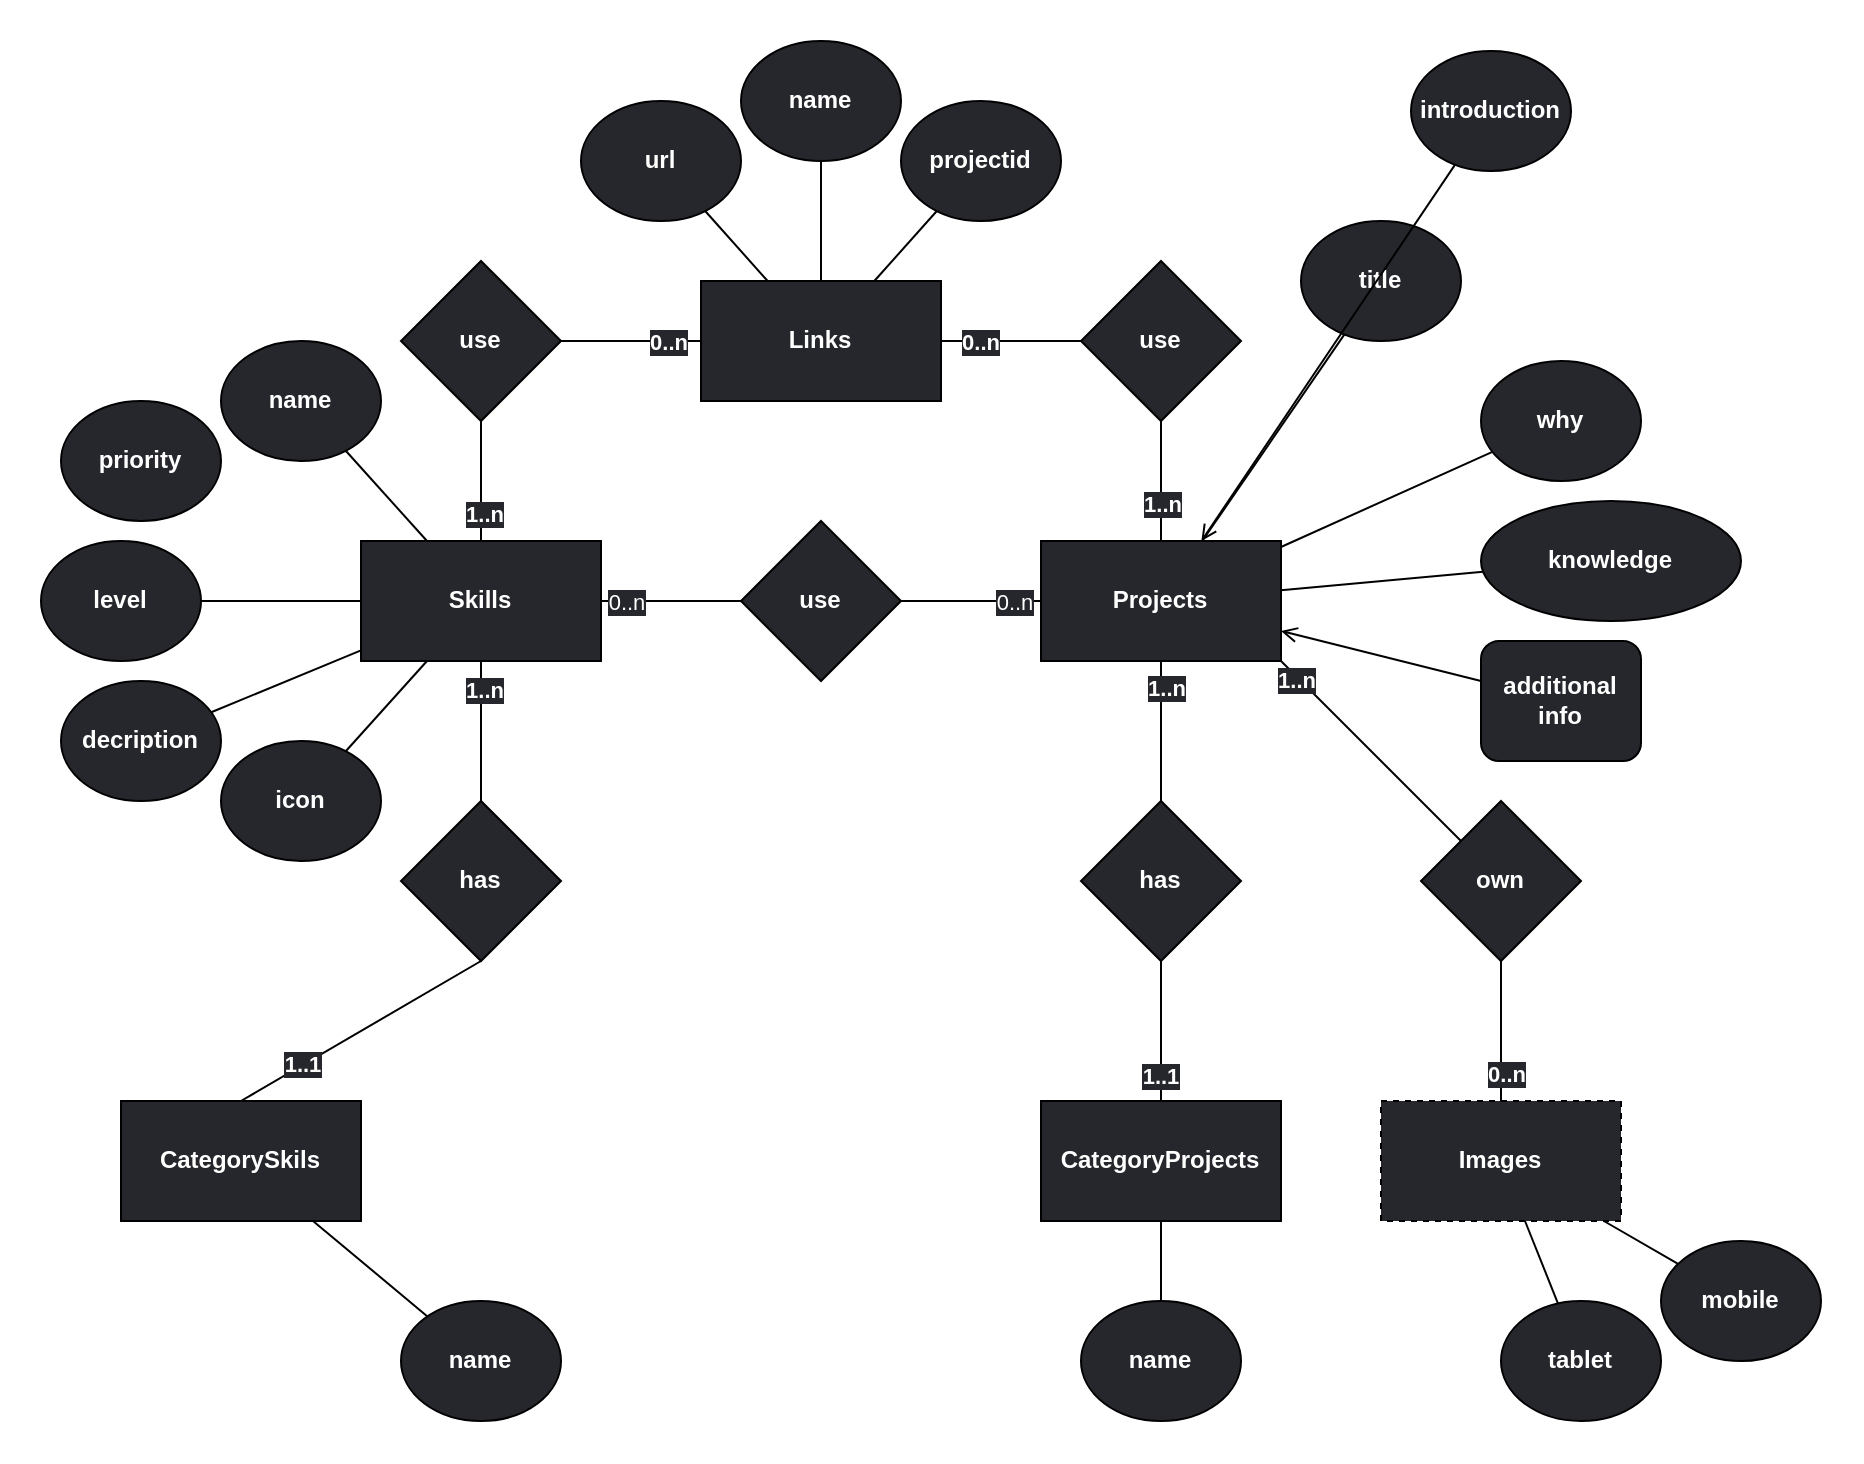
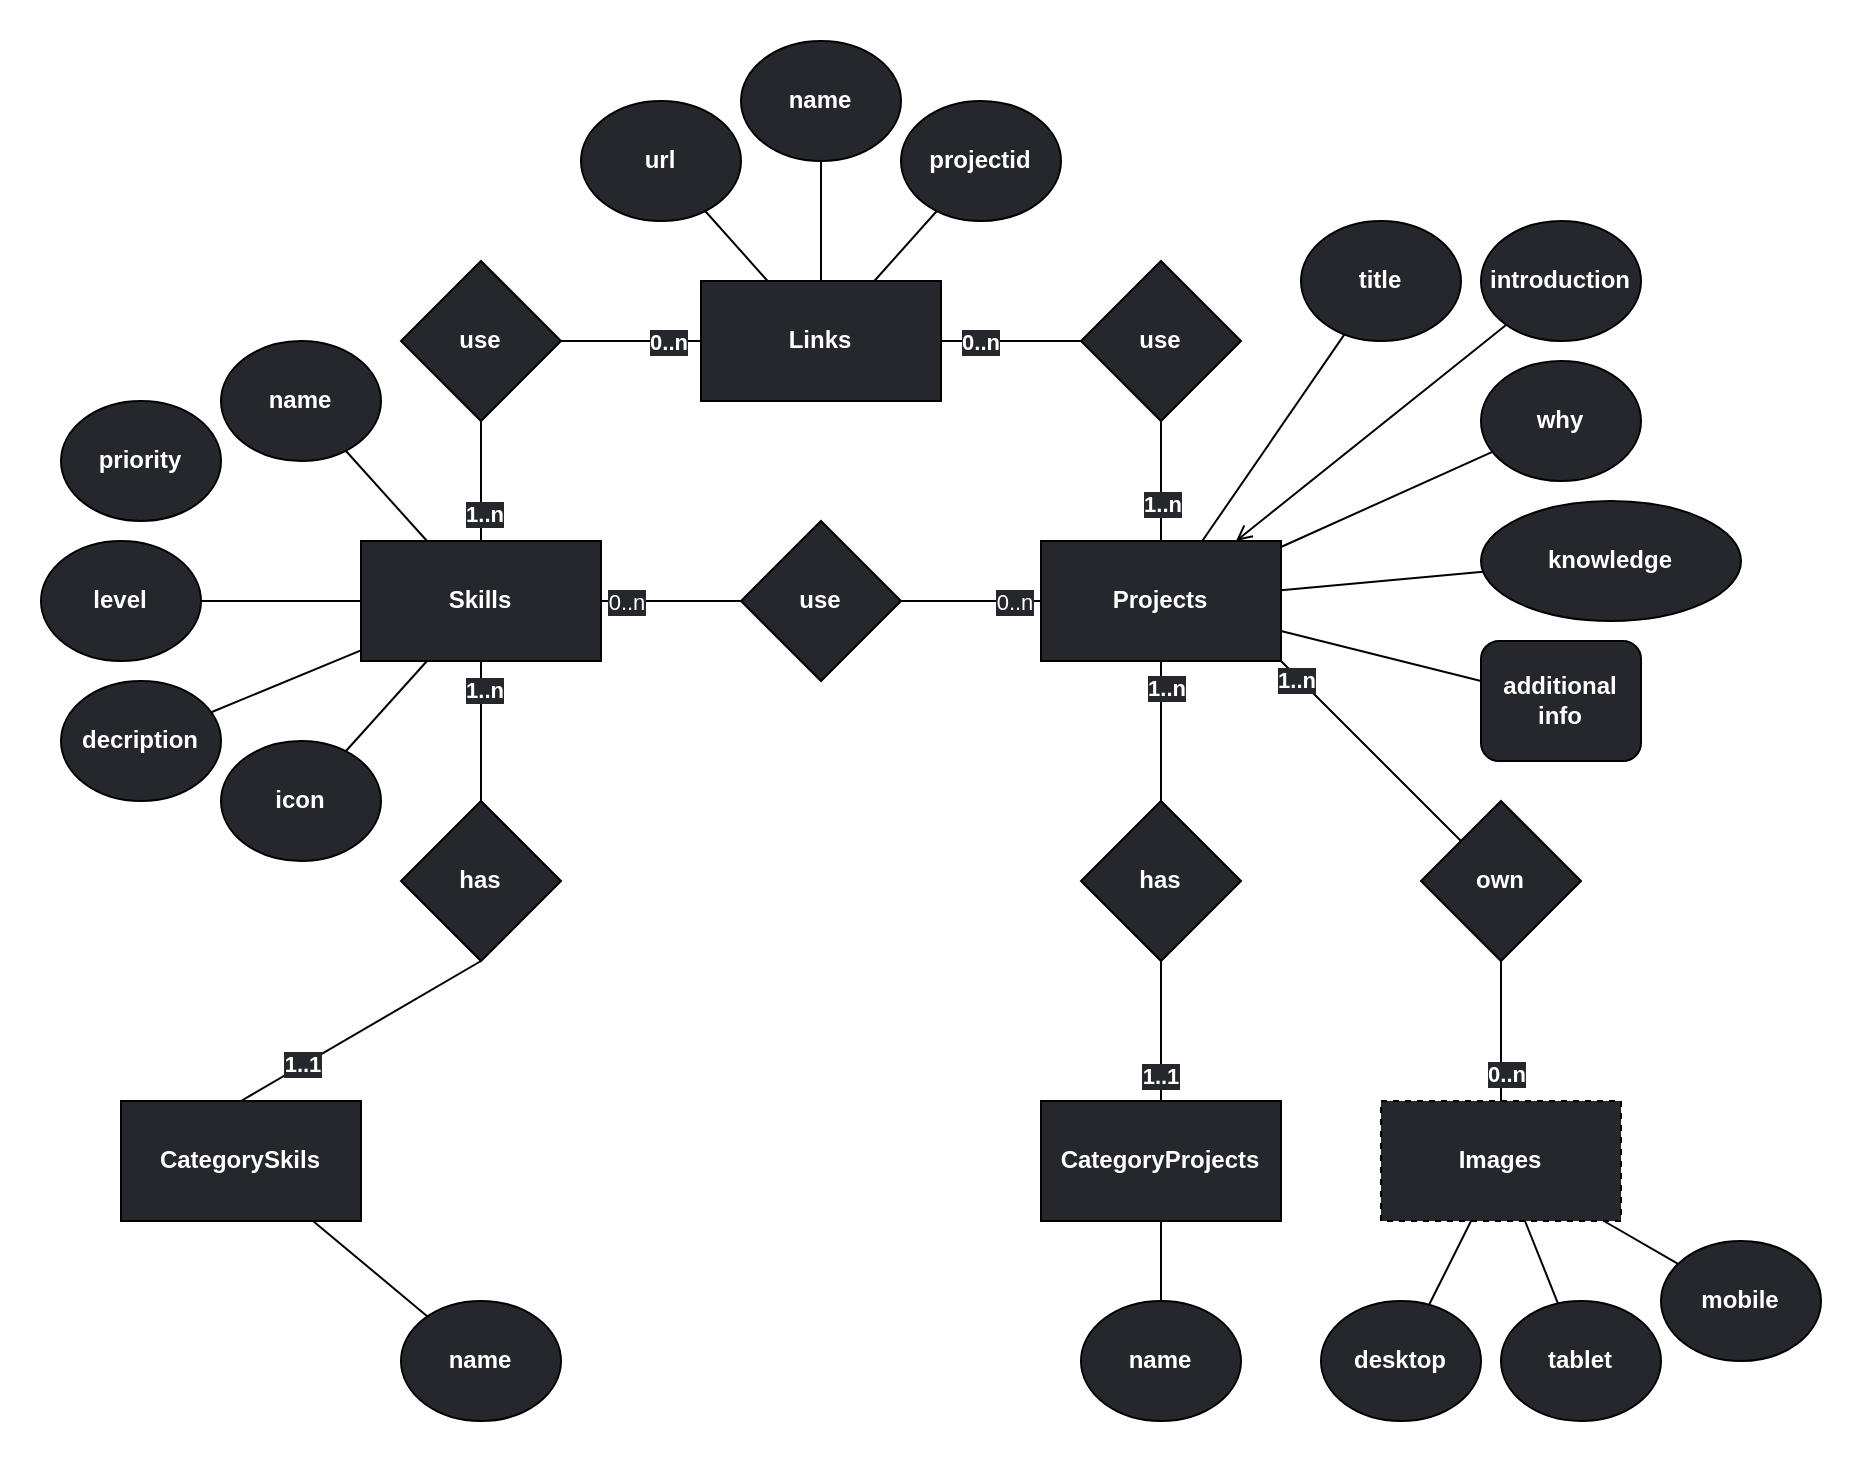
node "introduction": moved (1491, 111) -> (1561, 281)
edge "additional info" -> "Projects": arrowhead open -> none
edge "Images" -- "desktop": added
node "desktop": added
